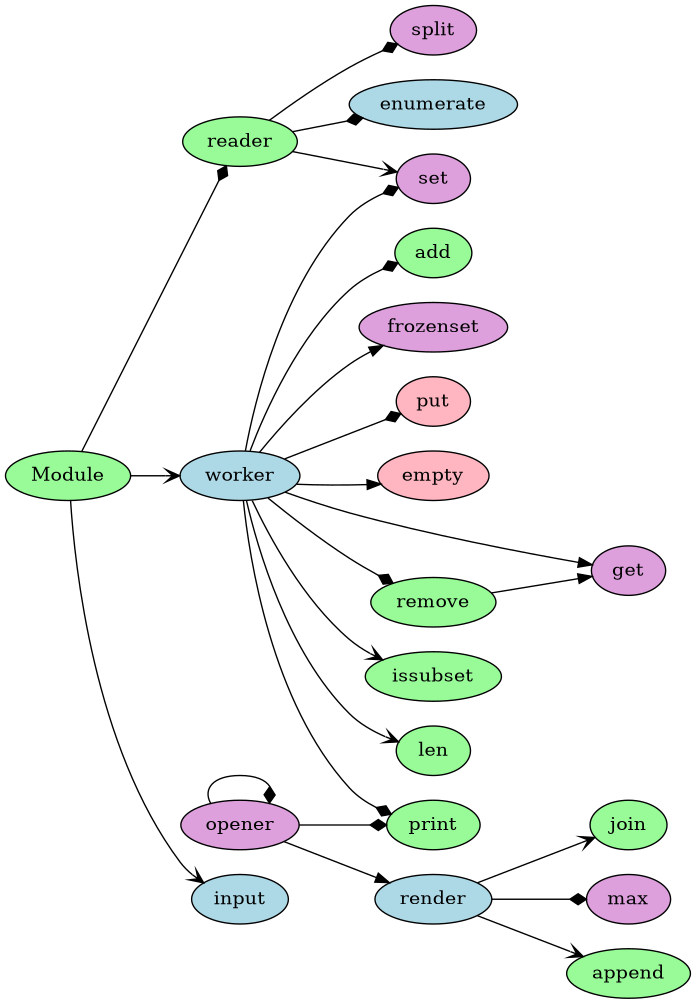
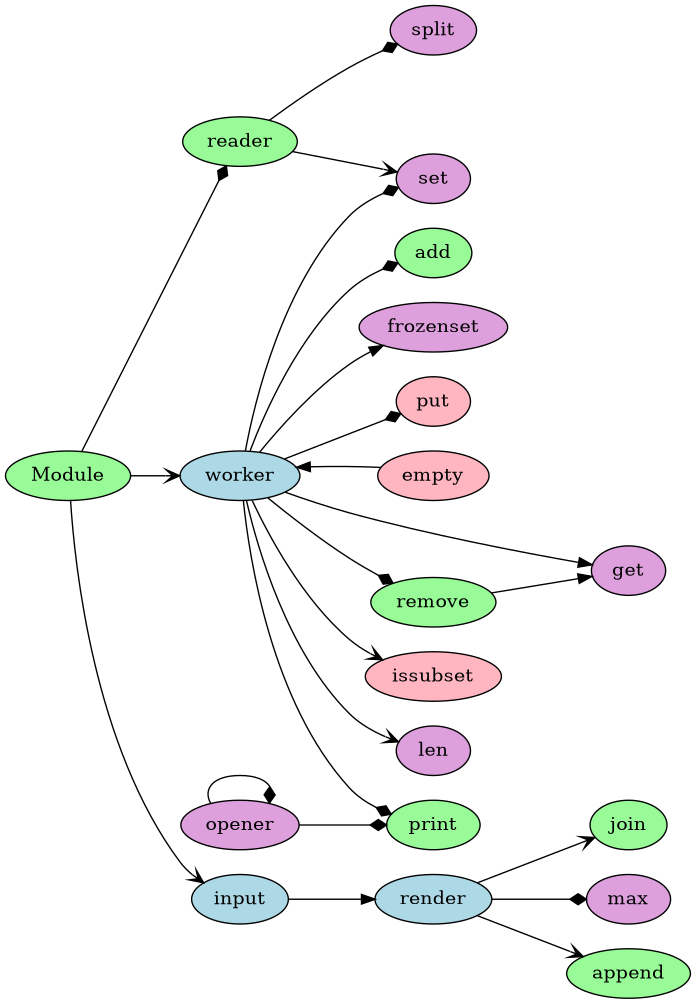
node "enumerate": removed
edge "worker" -> "empty": reversed
node "issubset": fillcolor palegreen -> lightpink
node "len": fillcolor palegreen -> plum
edge "opener" -> "render": now "input" -> "render"
